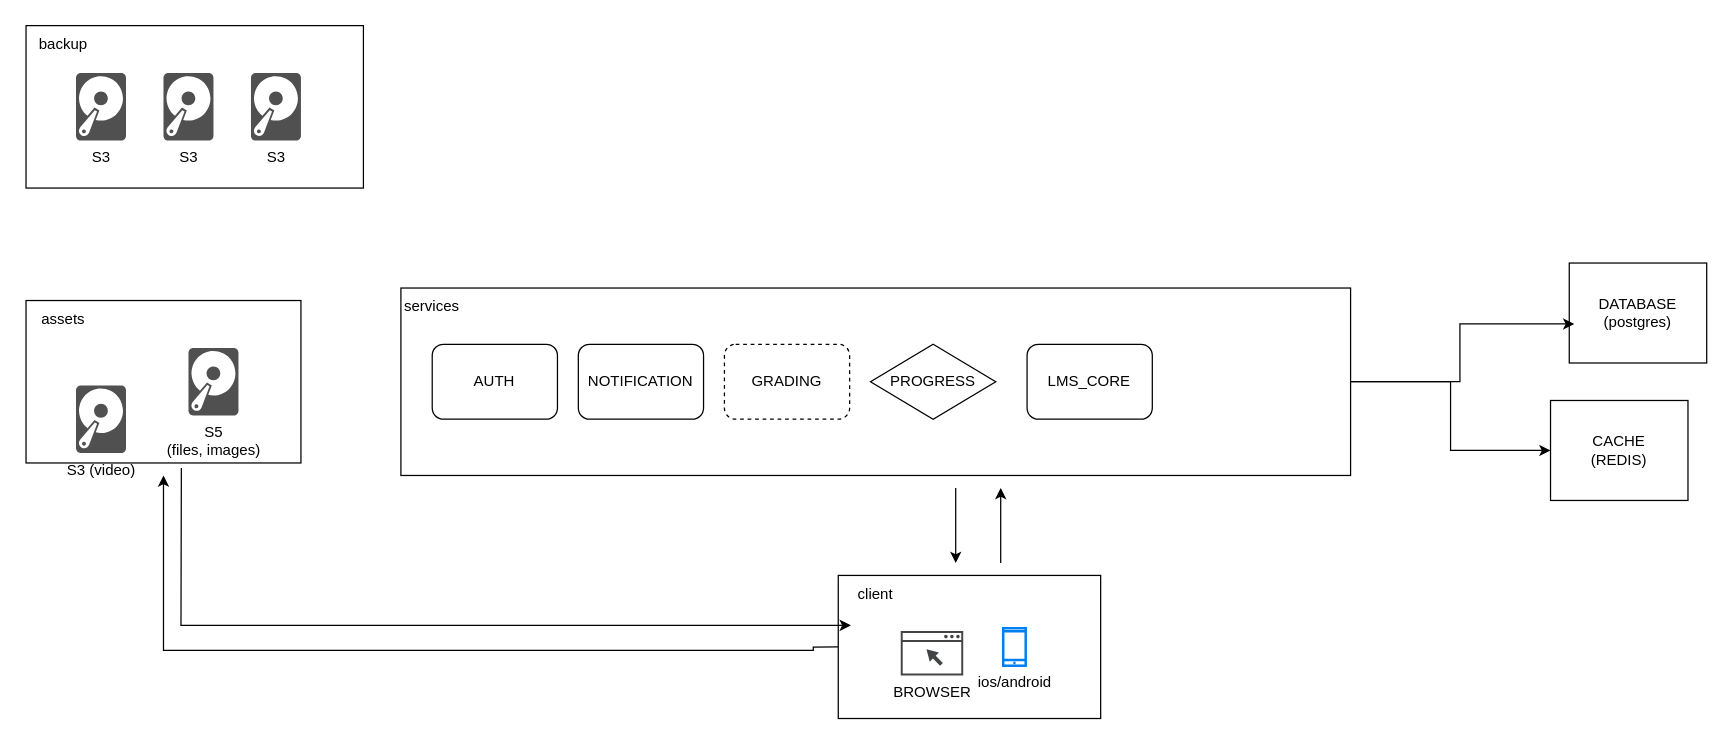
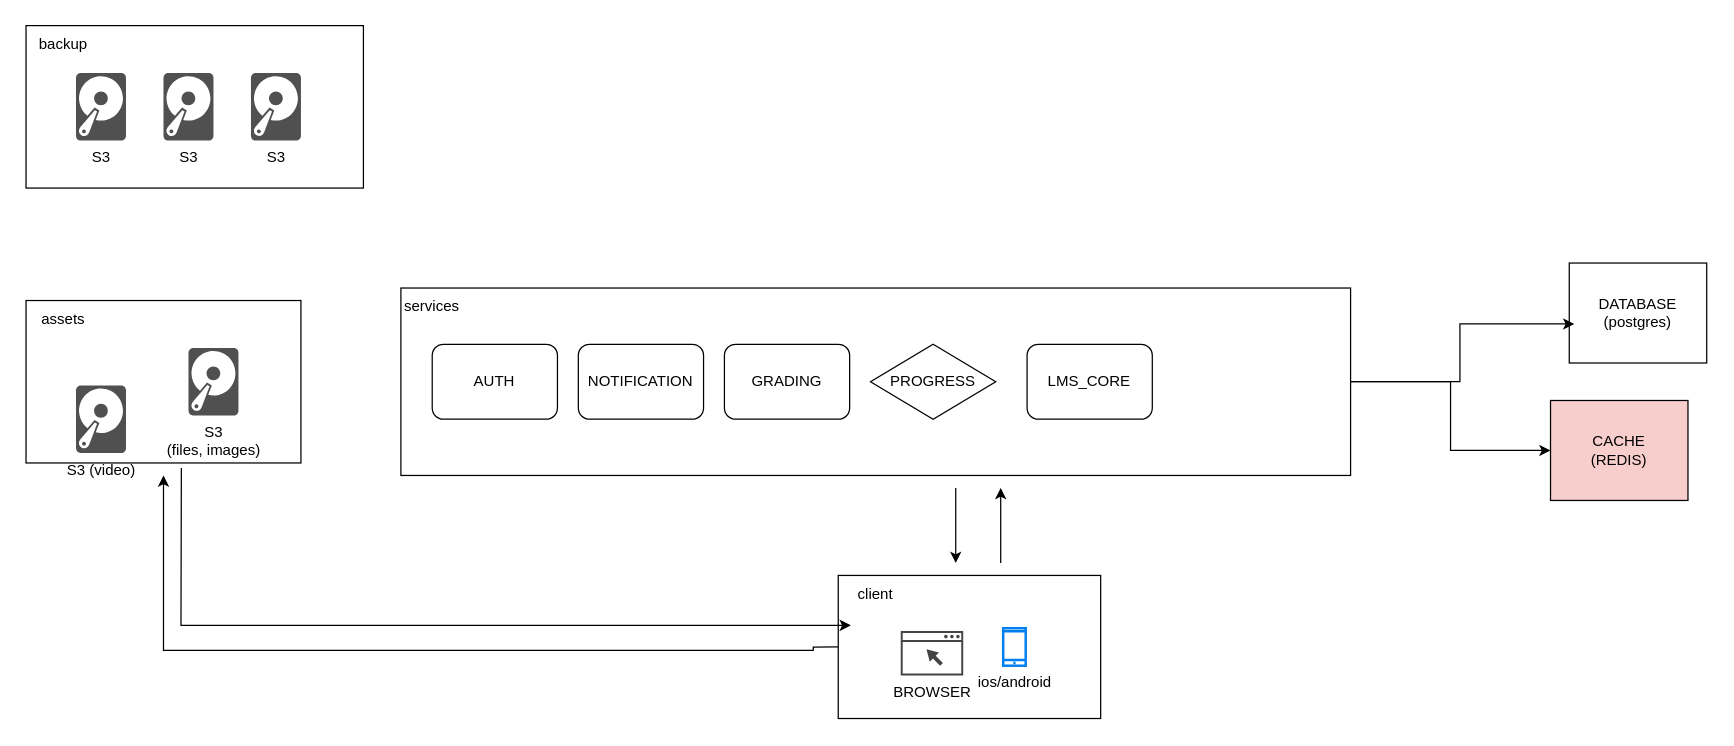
node "GRADING": style dashed -> solid
node "S5 (files, images)": label "S5 (files, images)" -> "S3 (files, images)"
node "CACHE (REDIS)": fillcolor #ffffff -> #f8cecc
